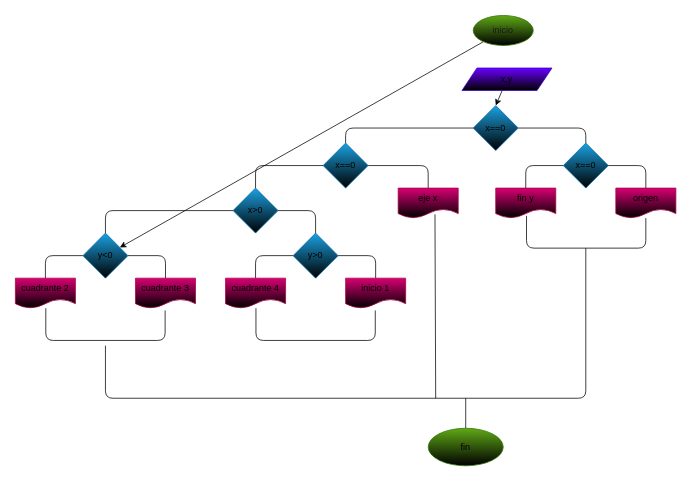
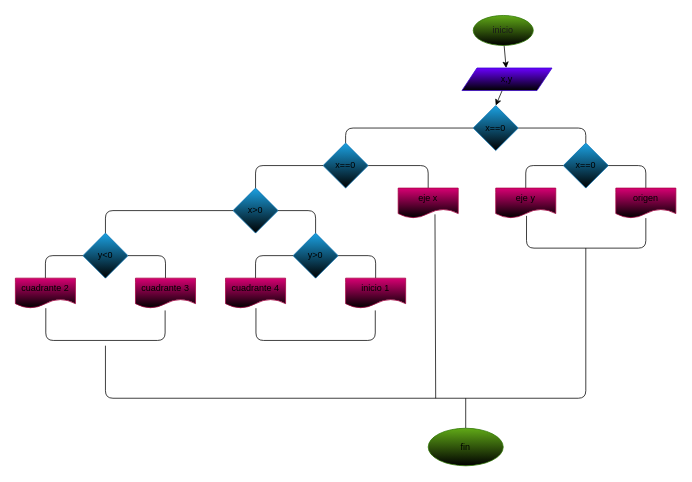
edge "inicio" -> "y<0": now "inicio" -> "x,y"
node "fin y": label "fin y" -> "eje y"
